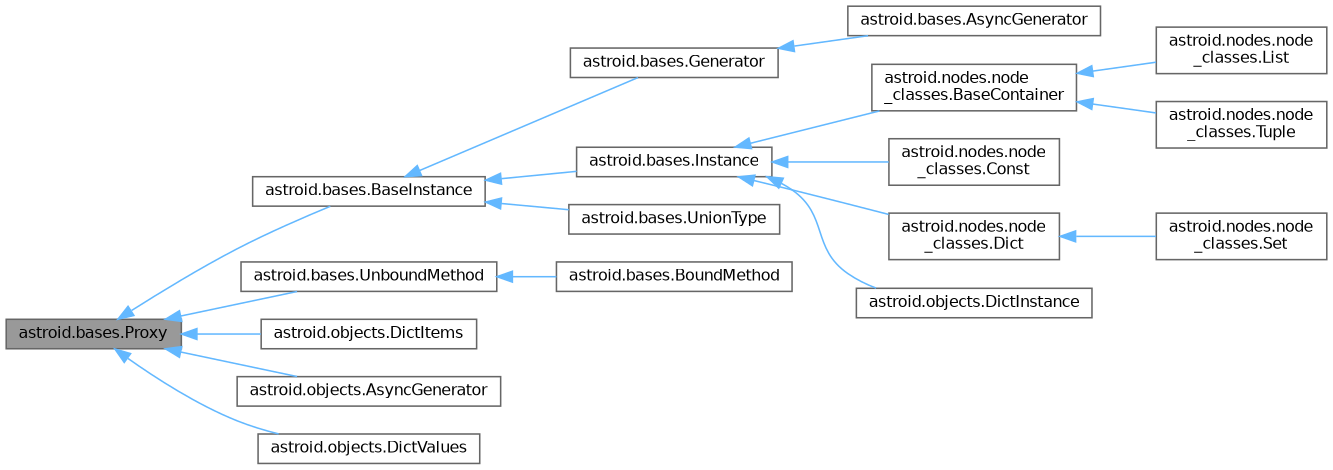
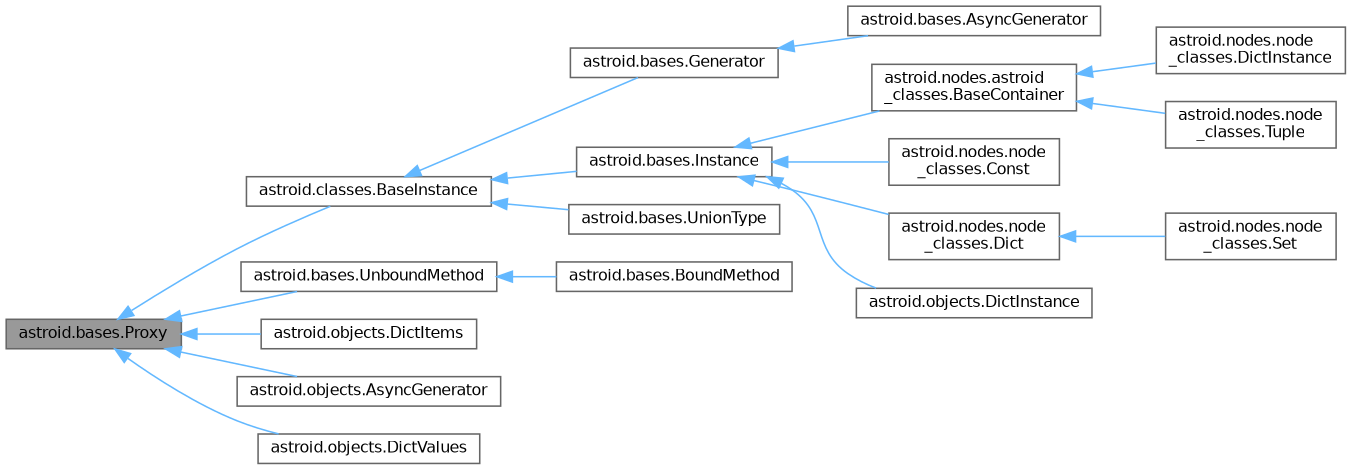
node "astroid.nodes.node _classes.List": label "astroid.nodes.node _classes.List" -> "astroid.nodes.node _classes.DictInstance"
node "astroid.nodes.node _classes.BaseContainer": label "astroid.nodes.node _classes.BaseContainer" -> "astroid.nodes.astroid _classes.BaseContainer"
node "astroid.bases.BaseInstance": label "astroid.bases.BaseInstance" -> "astroid.classes.BaseInstance"
